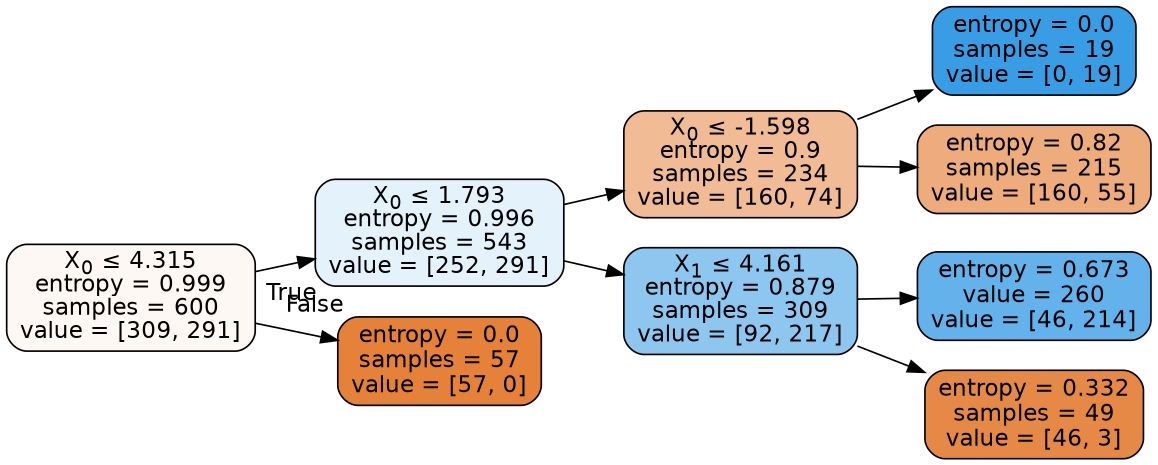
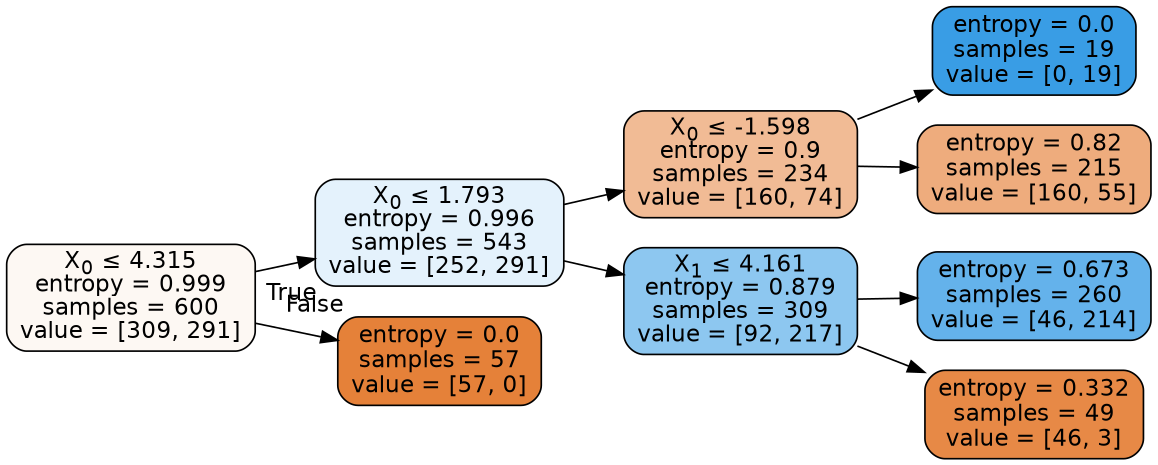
node "entropy = 0.673": text "value = 260" -> "samples = 260"
